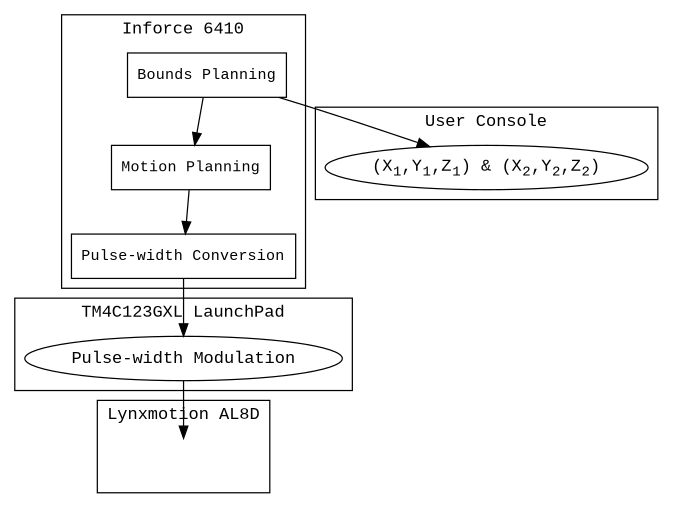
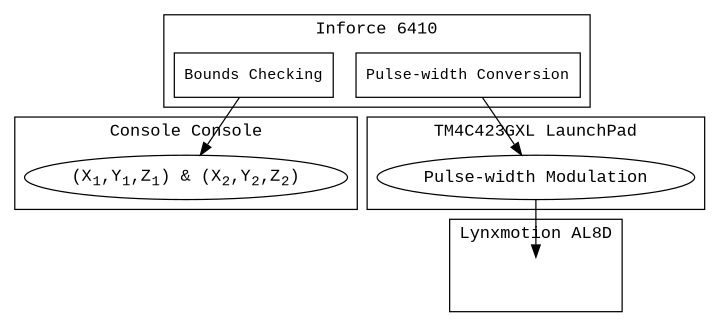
node "Bounds Planning": label "Bounds Planning" -> "Bounds Checking"
cluster "User Console": label "User Console" -> "Console Console"
node "Motion Planning": removed
cluster "TM4C123GXL LaunchPad": label "TM4C123GXL LaunchPad" -> "TM4C423GXL LaunchPad"
